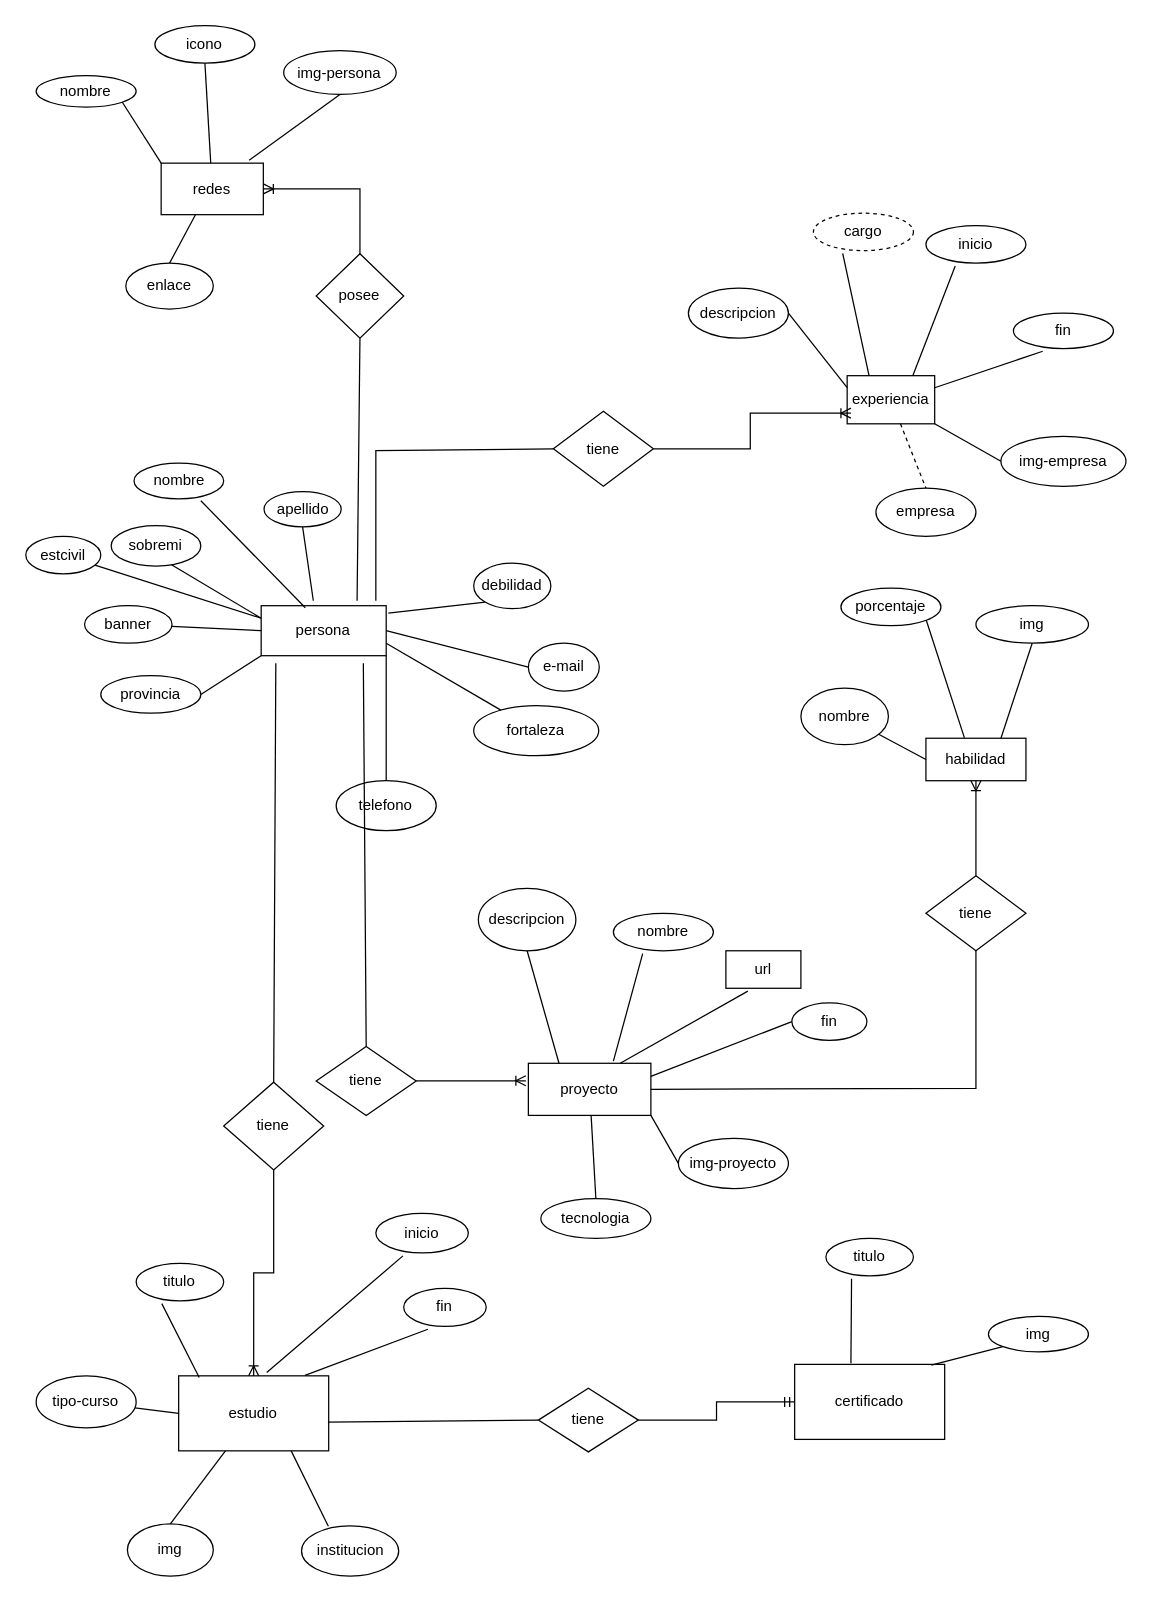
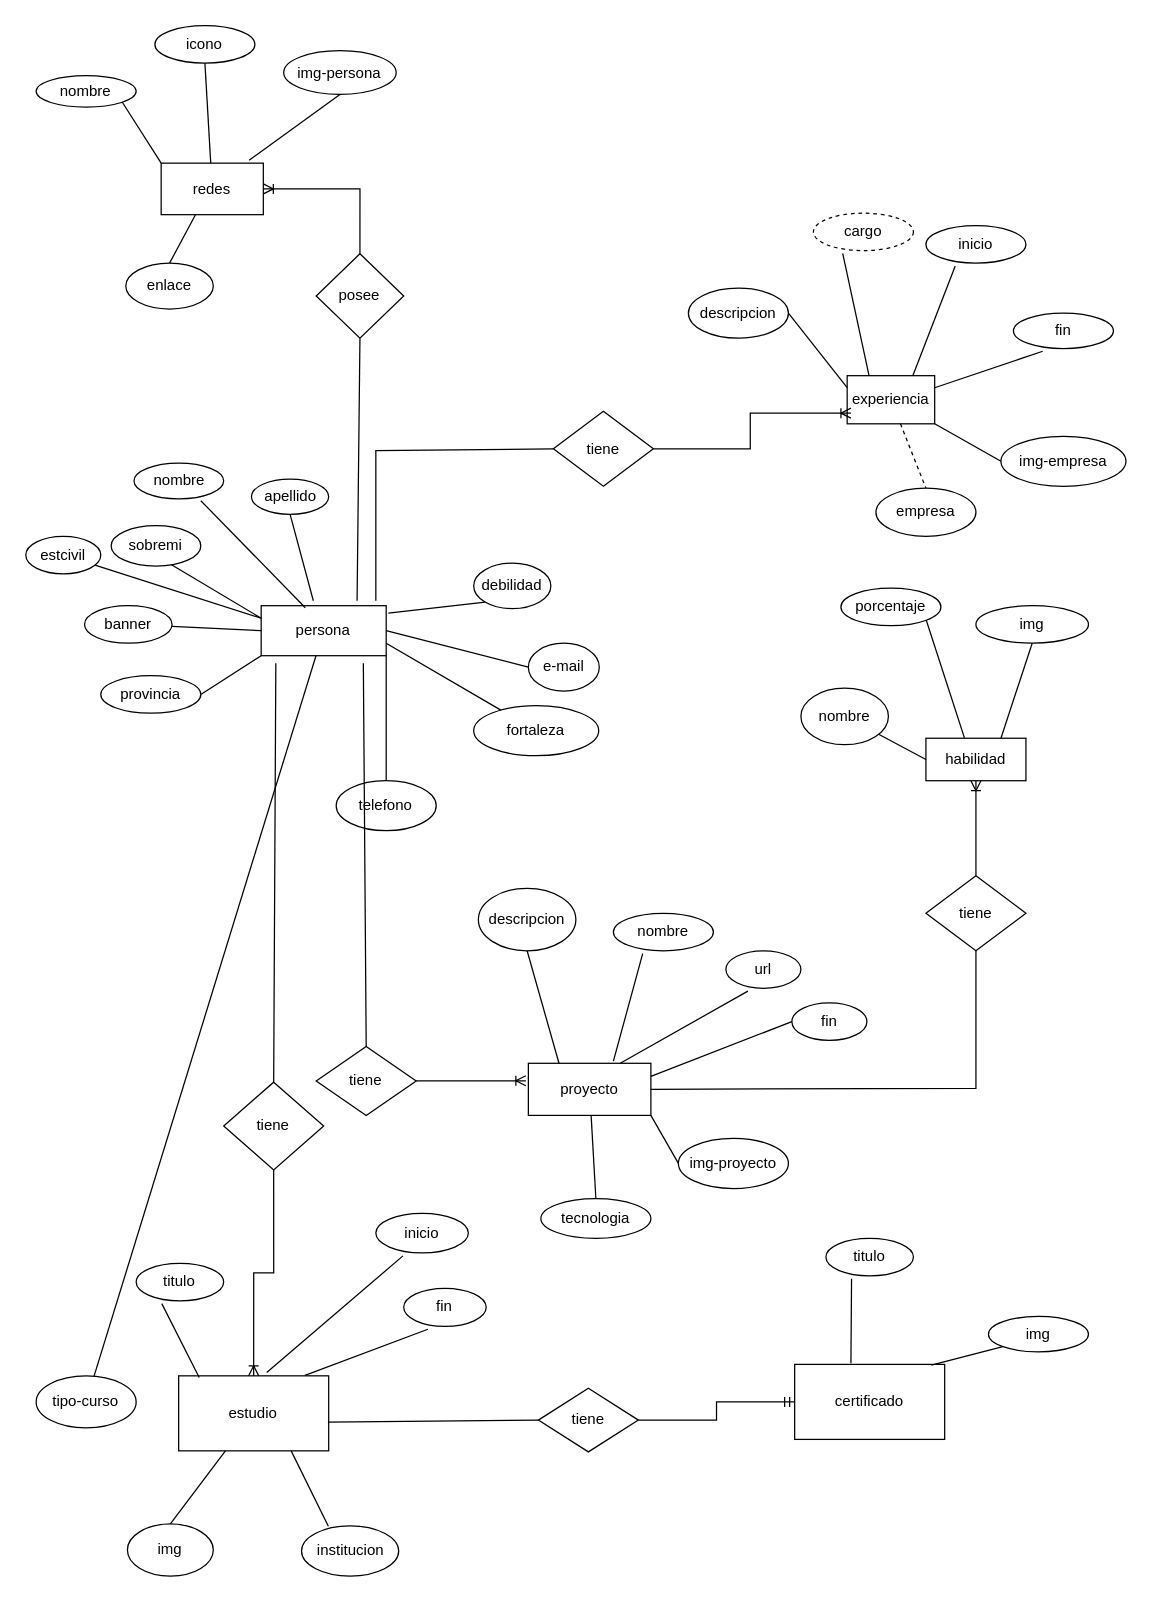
node "apellido": moved (302, 509) -> (290, 497)
node "url": shape rectangle -> ellipse
edge "tipo-curso" -- "estudio": now "tipo-curso" -- "persona"
